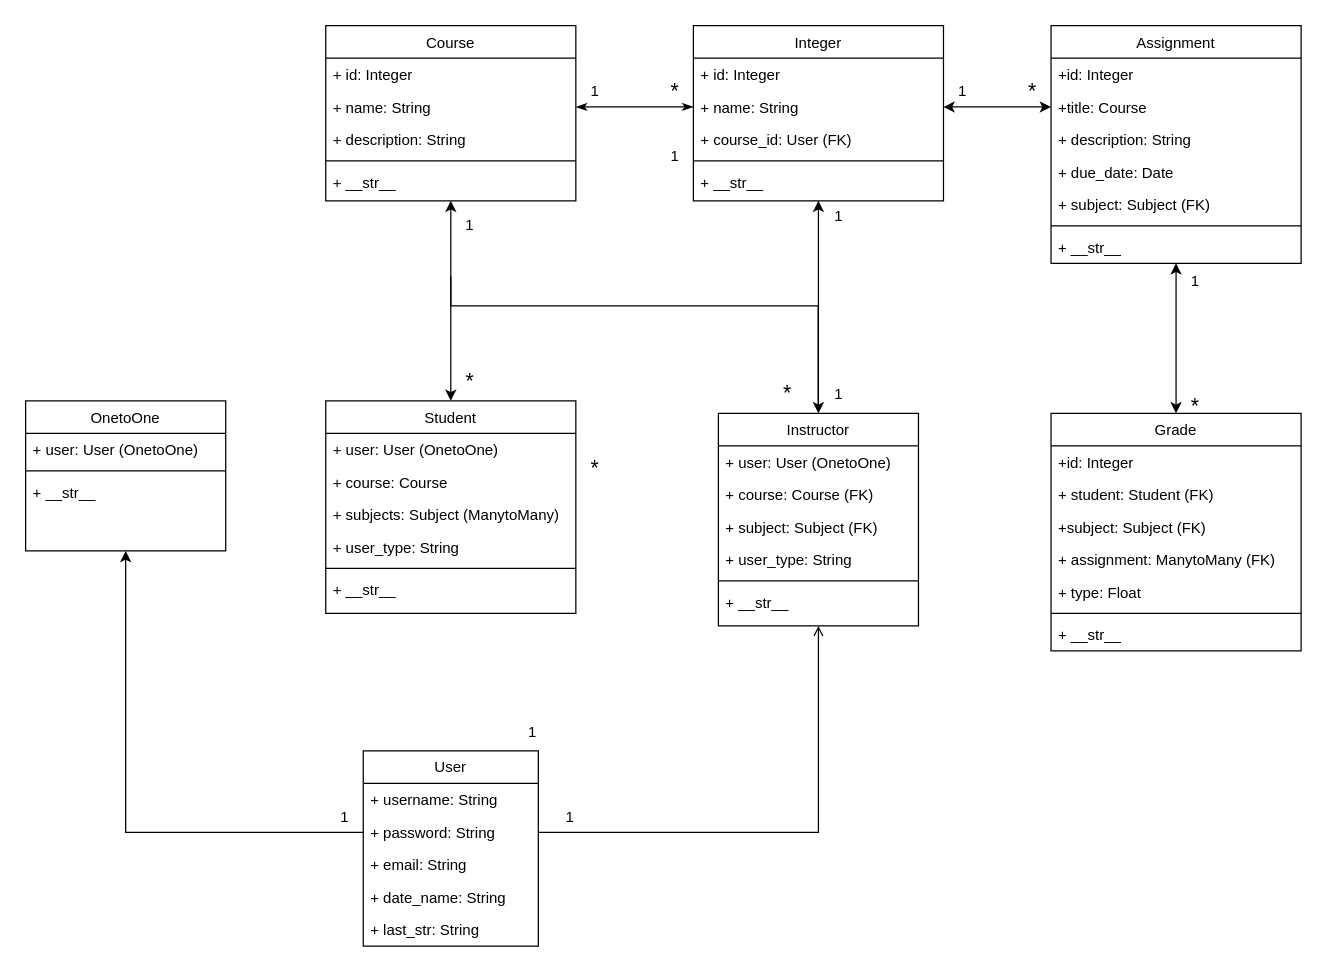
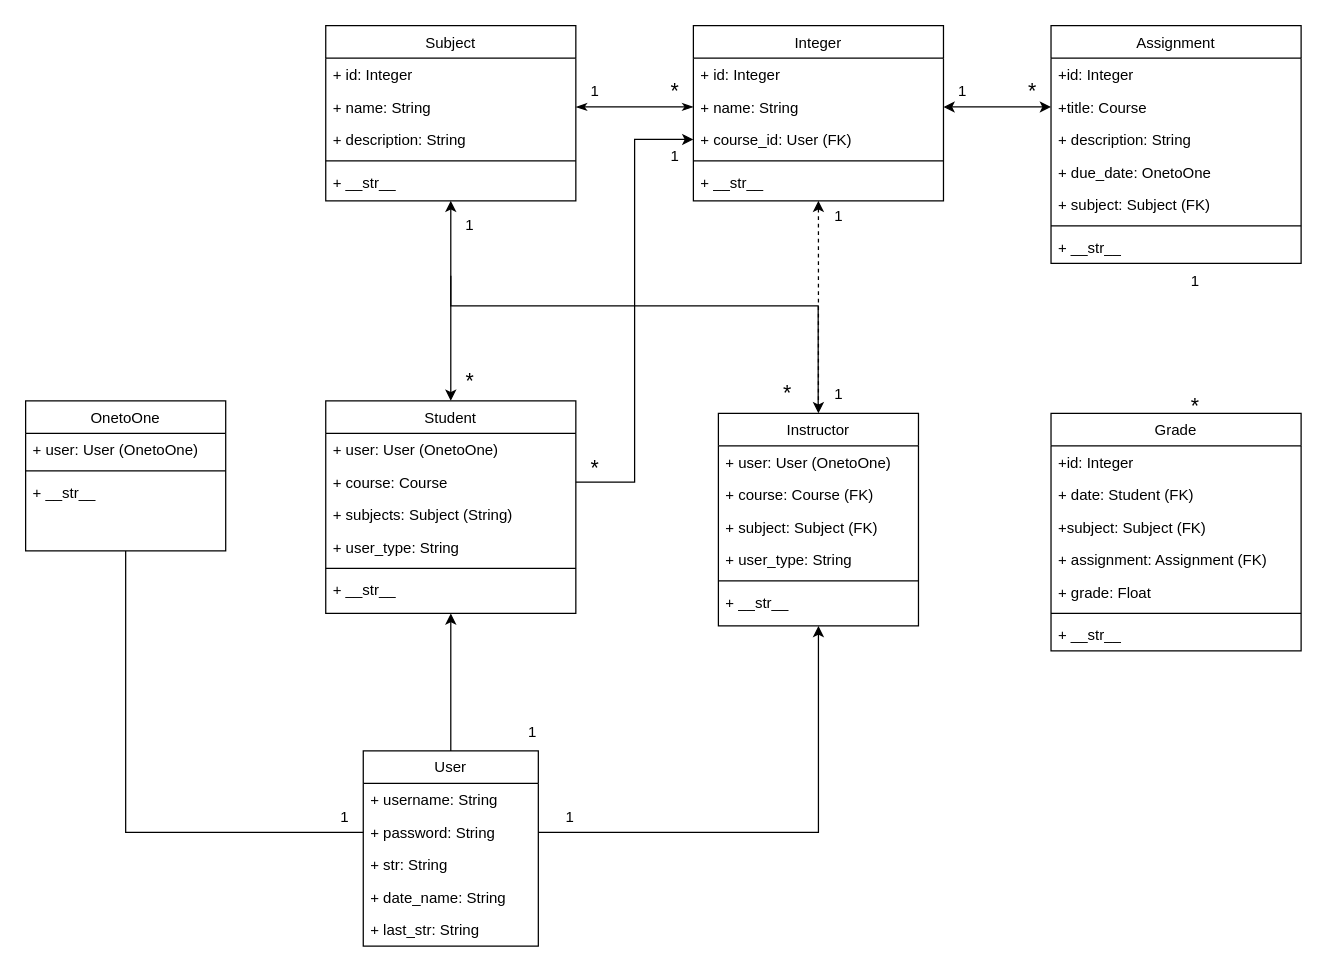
node "Course": label "Course" -> "Subject"
node "+ due_date: Date": label "+ due_date: Date" -> "+ due_date: OnetoOne"
edge "Integer" -- "Instructor": style solid -> dashed
edge "+ course: Course" -> "+ course_id: User (FK)": added
edge "Assignment" -- "Grade": removed
node "+ student: Student (FK)": label "+ student: Student (FK)" -> "+ date: Student (FK)"
node "+ subjects: Subject (ManytoMany)": label "+ subjects: Subject (ManytoMany)" -> "+ subjects: Subject (String)"
node "+ assignment: ManytoMany (FK)": label "+ assignment: ManytoMany (FK)" -> "+ assignment: Assignment (FK)"
edge "+ password: String" -> "OnetoOne": arrowhead classic -> none
node "+ type: Float": label "+ type: Float" -> "+ grade: Float"
edge "+ password: String" -> "Instructor": arrowhead open -> classic
edge "User" -> "Student": added
node "+ email: String": label "+ email: String" -> "+ str: String"
